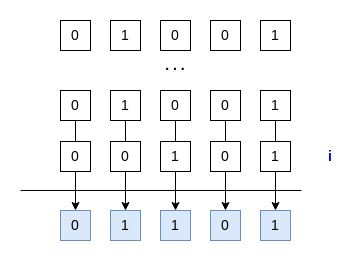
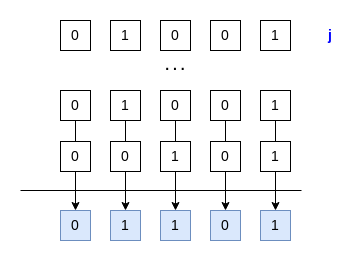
node "j": added
node "i": removed
